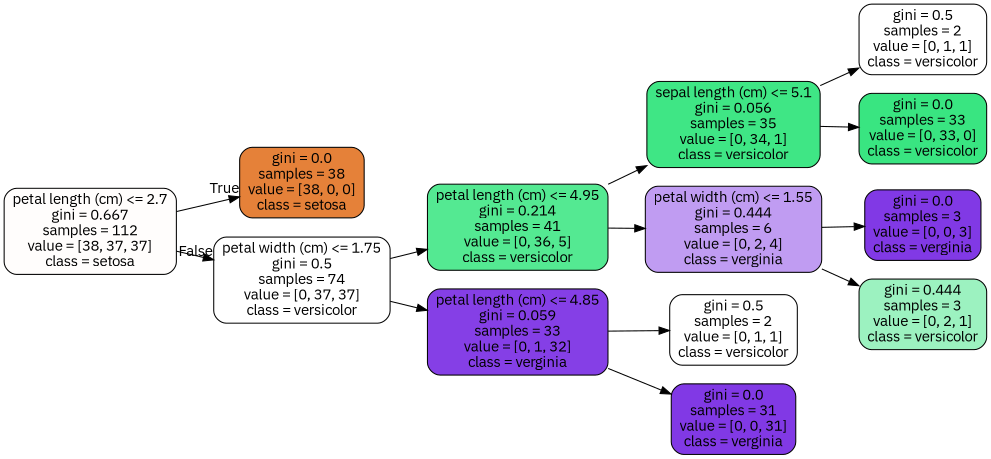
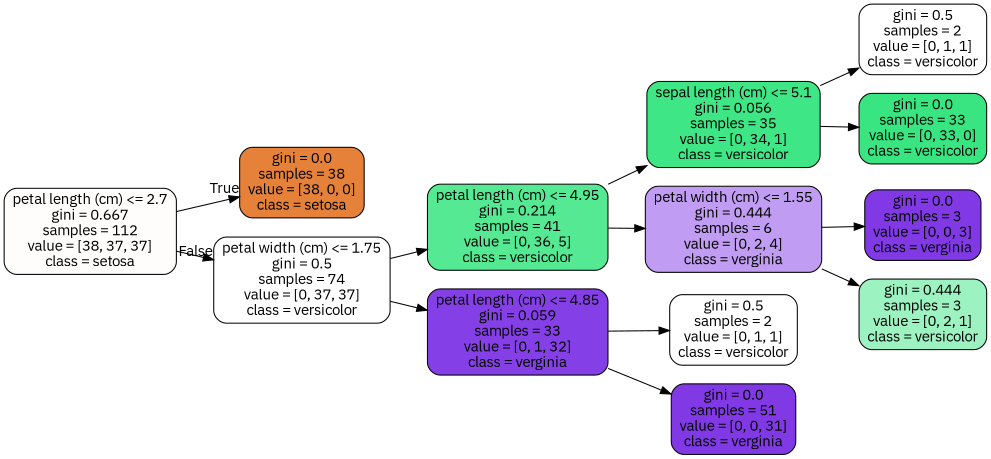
node "gini = 0.0 samples = 31 value = [0, 0, 31] class = verginia": label "gini = 0.0 samples = 31 value = [0, 0, 31] class = verginia" -> "gini = 0.0 samples = 51 value = [0, 0, 31] class = verginia"
